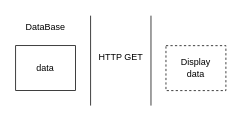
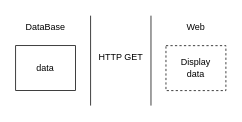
node "Web": added
